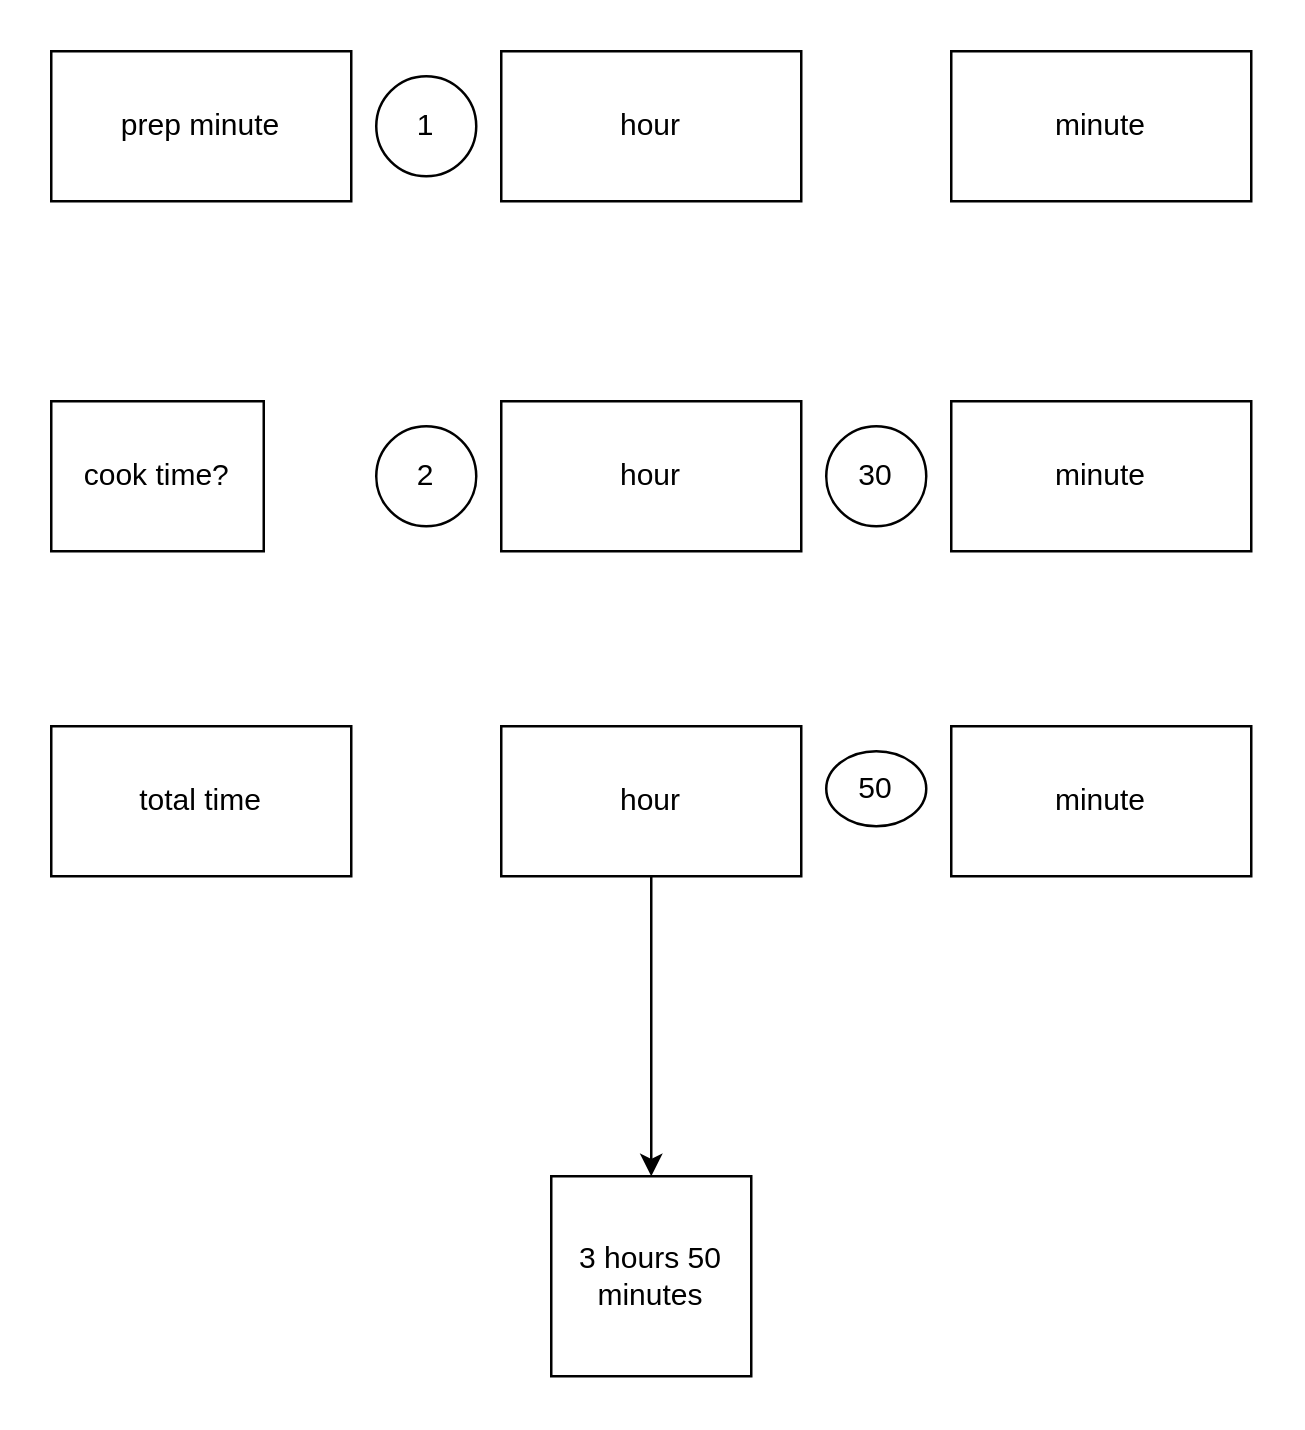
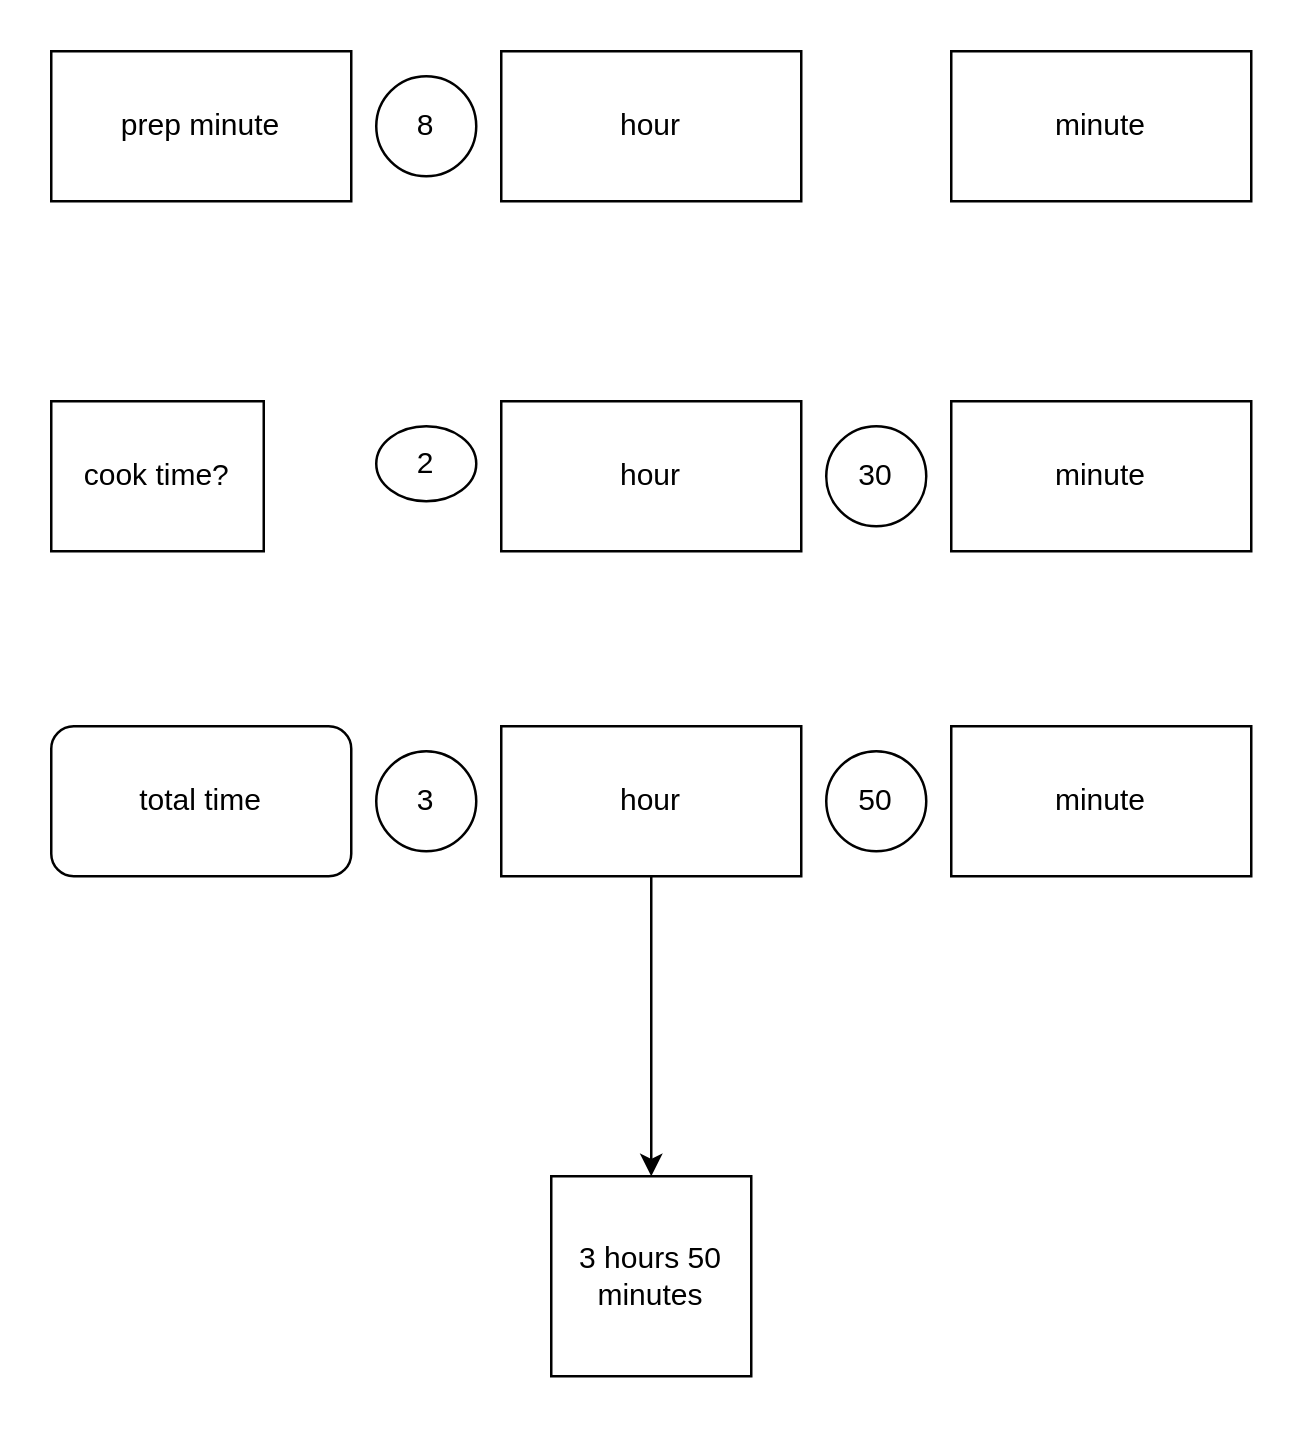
node "1": label "1" -> "8"
node "2": size 100x100 -> 100x75
node "50": size 100x75 -> 100x100
node "total time": shape rectangle -> rounded rectangle
node "3": added
